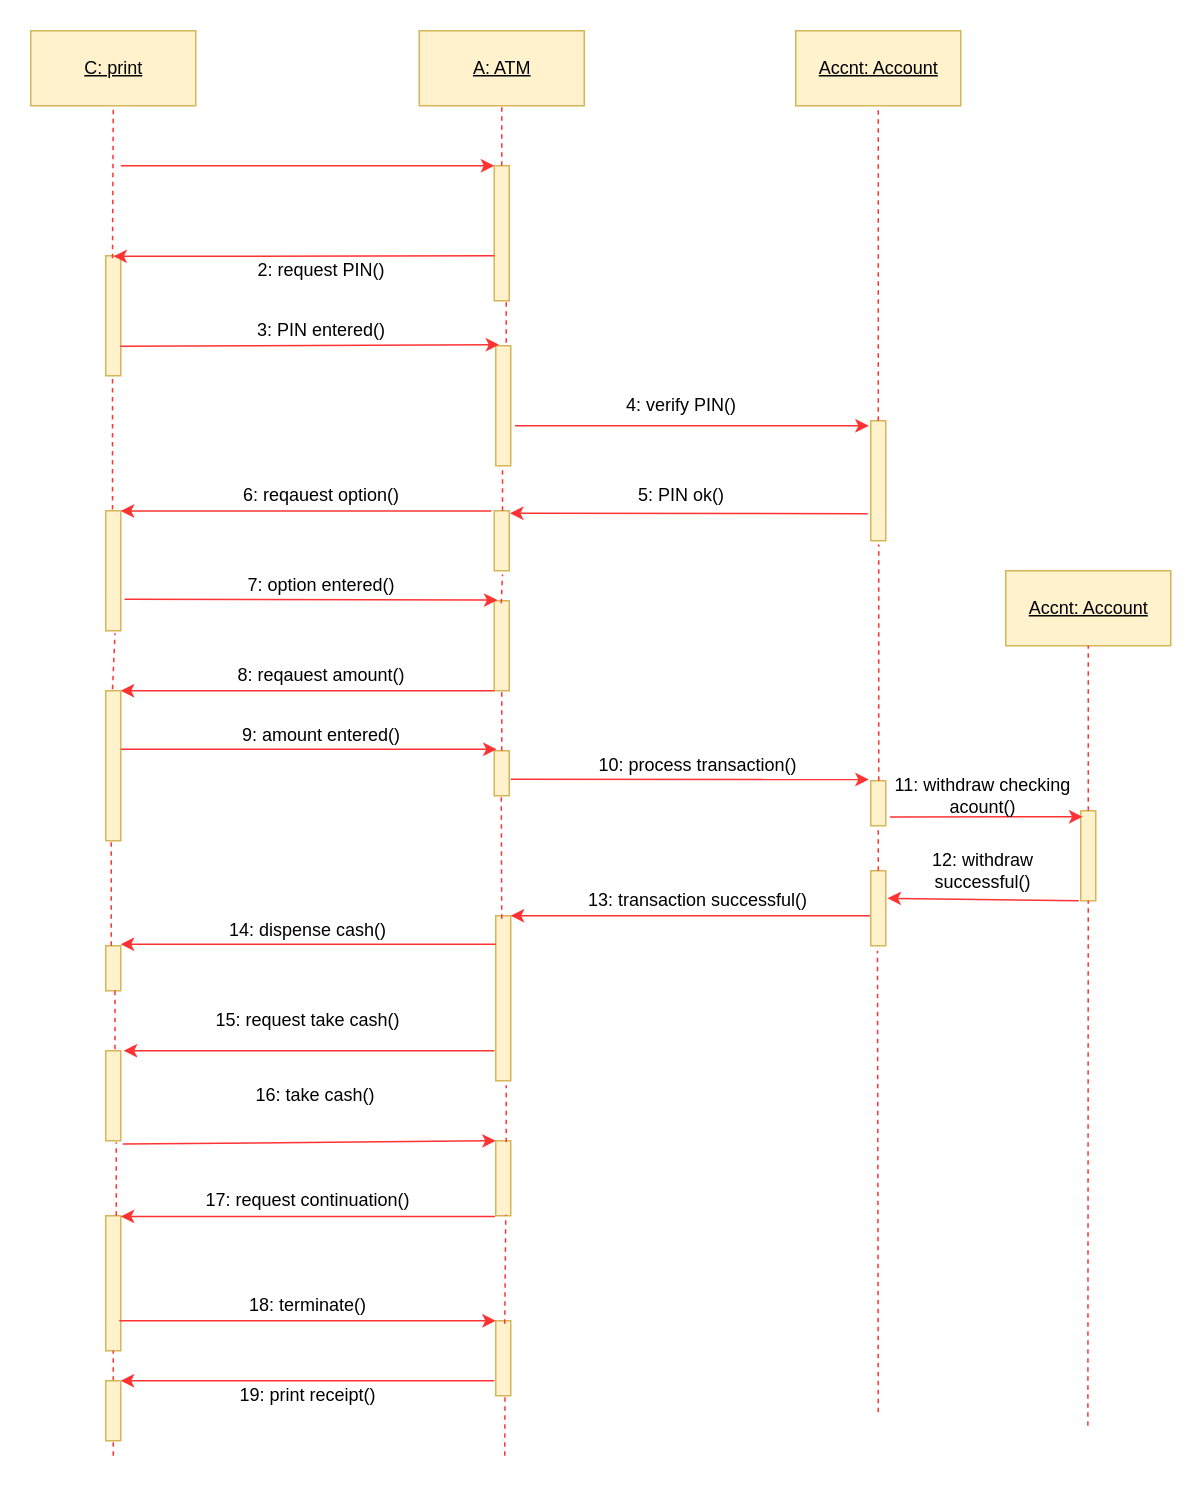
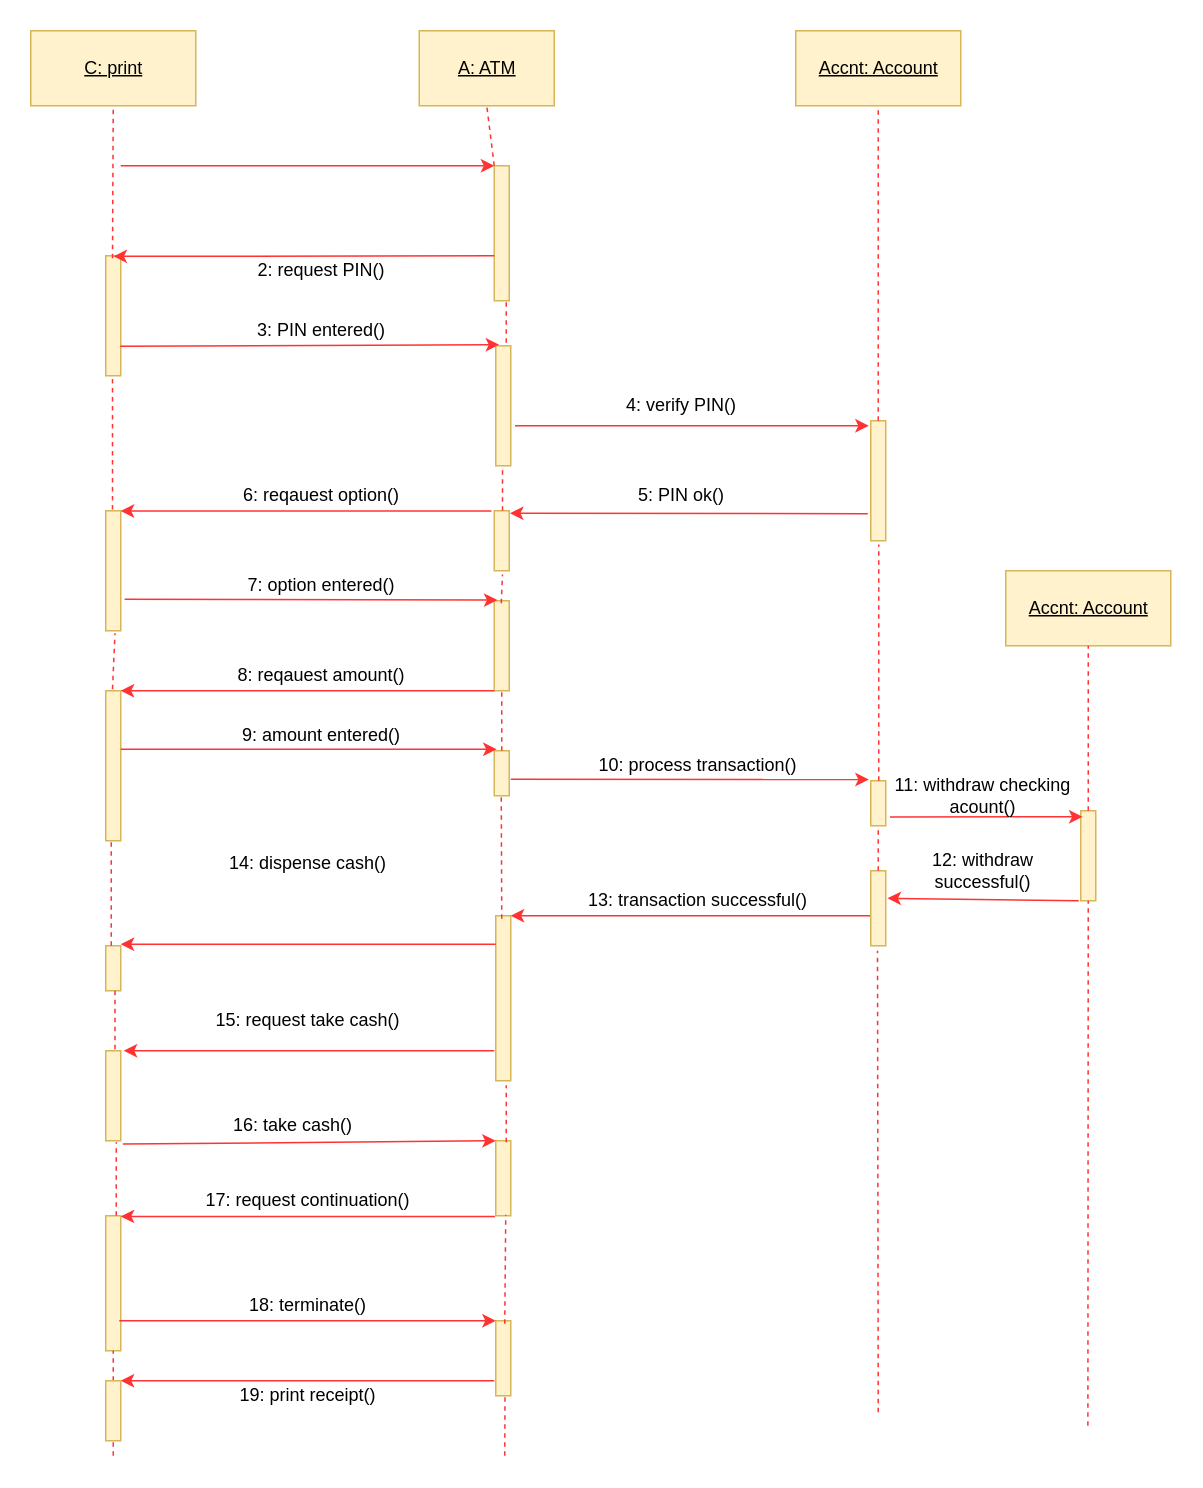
node "A: ATM": size 165x75 -> 135x75
node "14: dispense cash()": moved (308, 931) -> (308, 863)
node "16: take cash()": moved (316, 1096) -> (293, 1126)
